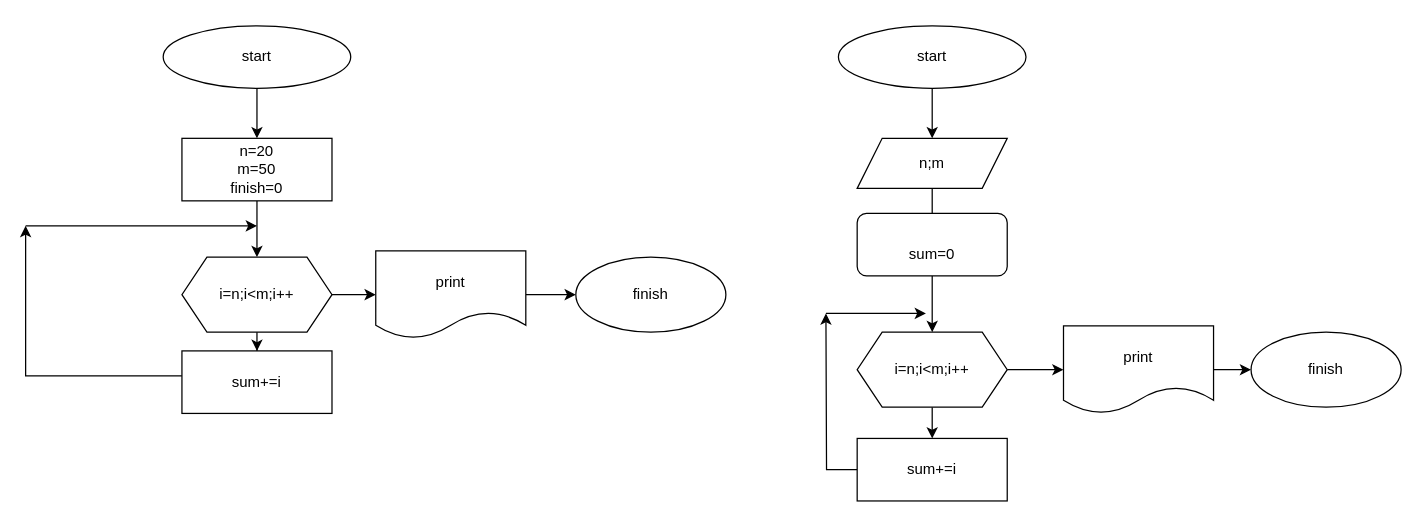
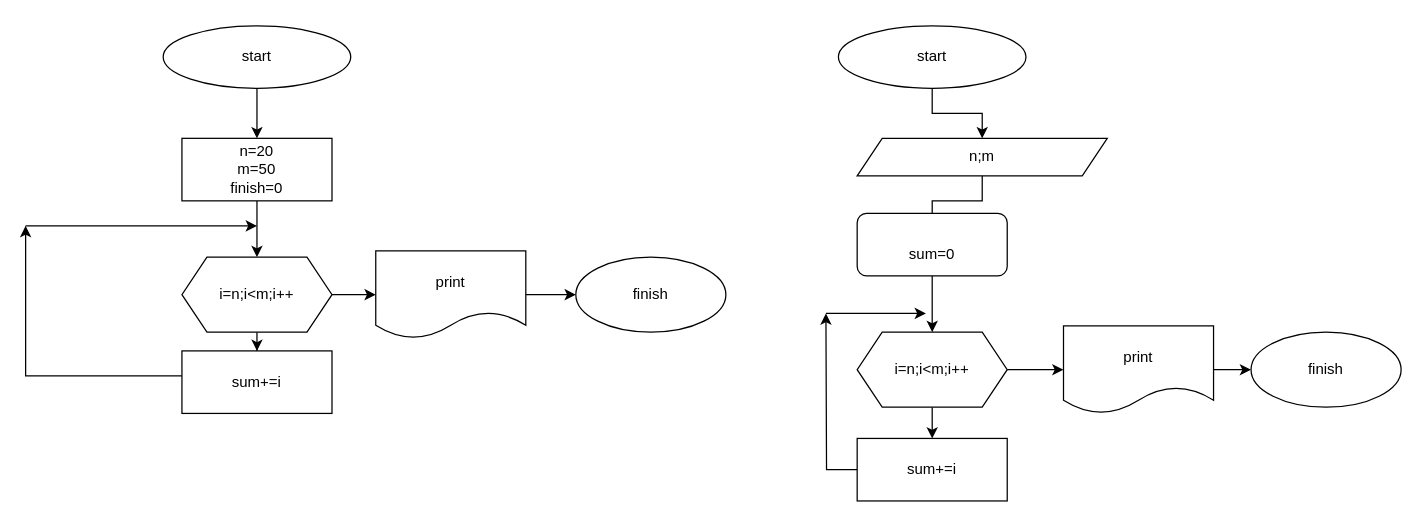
node "n;m": size 150x50 -> 250x38
